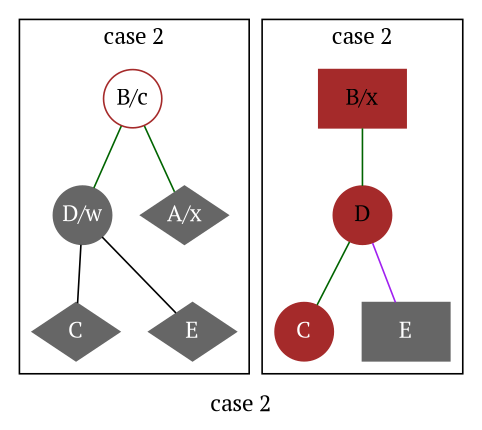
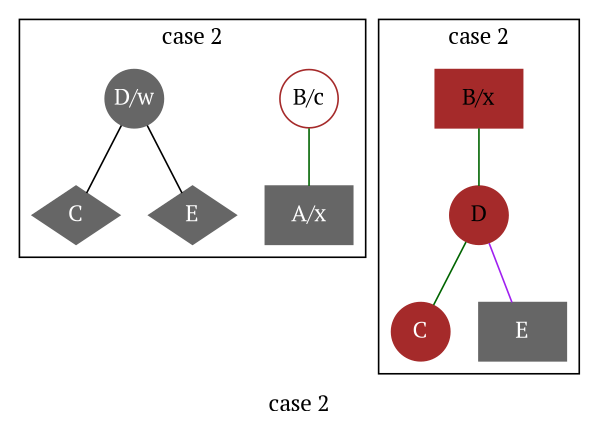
edge "B/c" -- "D/w": removed
node "A/x": shape diamond -> box
